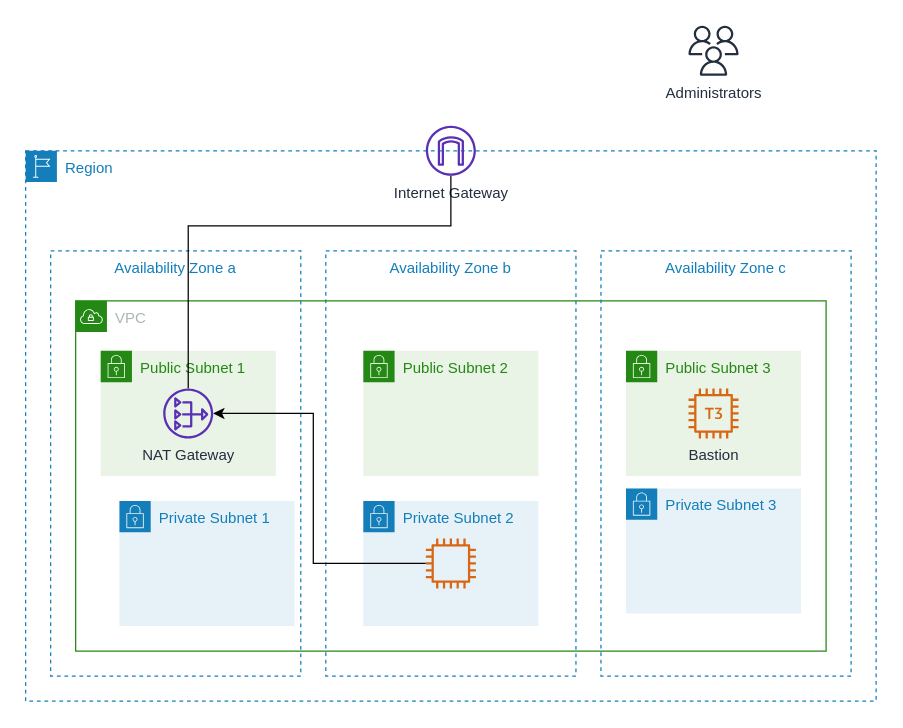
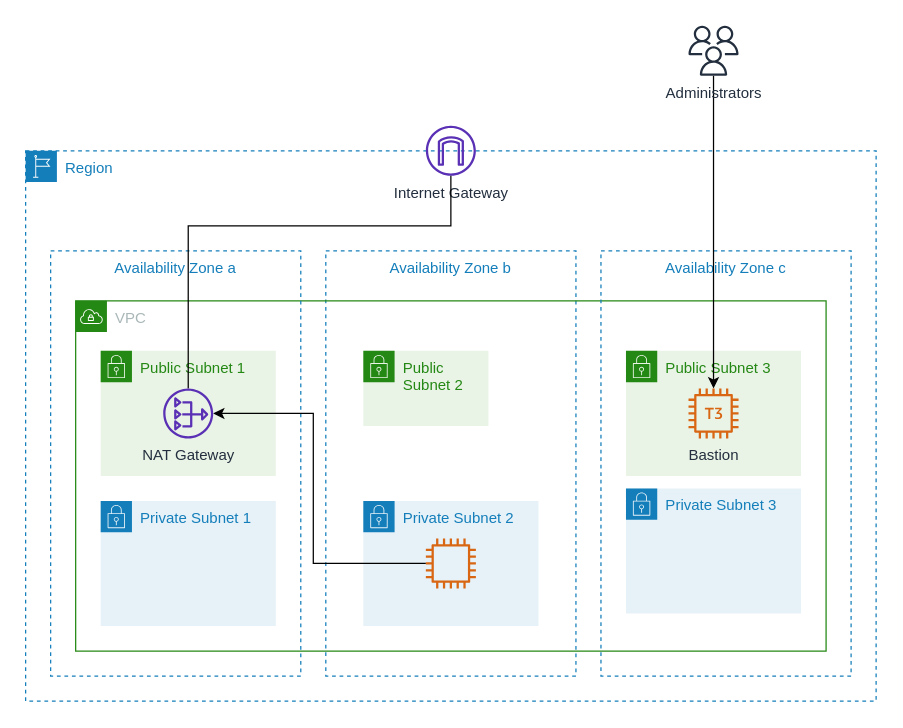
edge "Administrators" -> "Bastion": added
node "Public Subnet 2": size 175x125 -> 125x75
node "Private Subnet 1": moved (207, 563) -> (188, 563)
